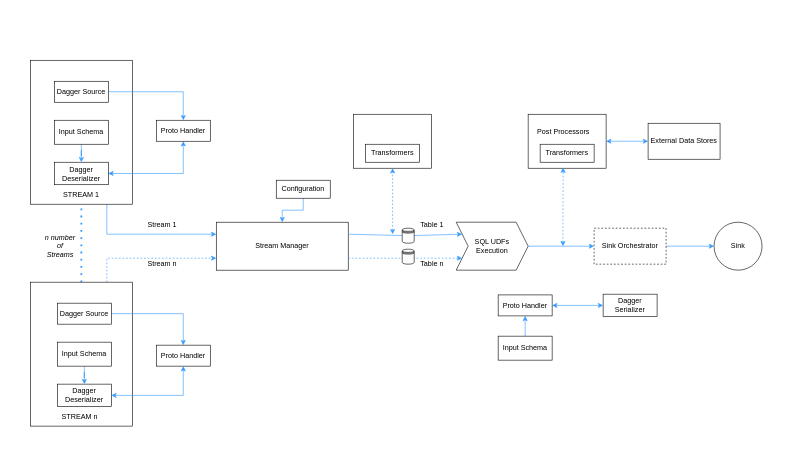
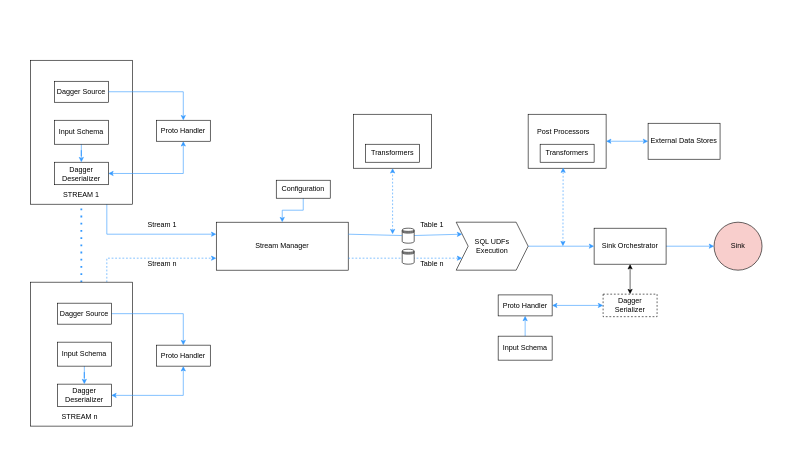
node "n number of Streams": removed
node "Sink Orchestrator": style dashed -> solid
node "Sink": fillcolor #ffffff -> #f8cecc
edge "Sink Orchestrator" -- "Dagger Serializer": added
node "Dagger Serializer": style solid -> dashed
